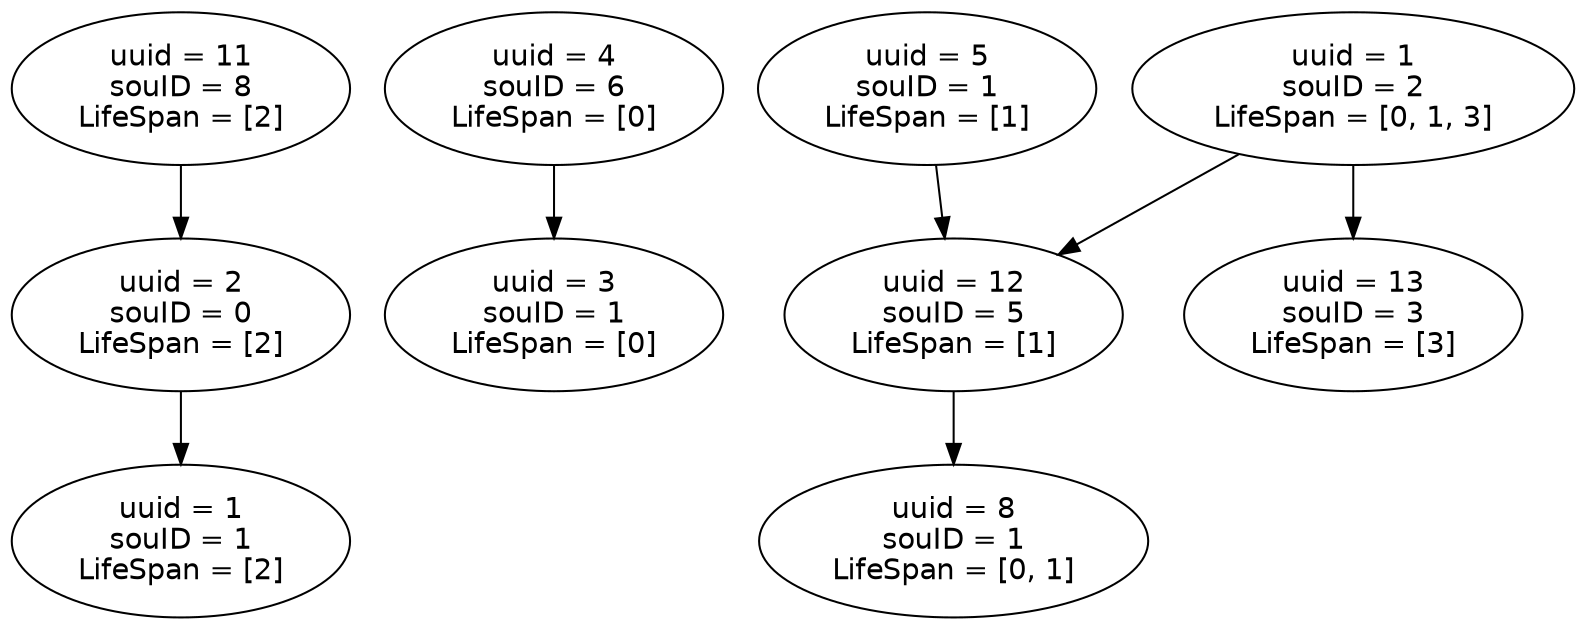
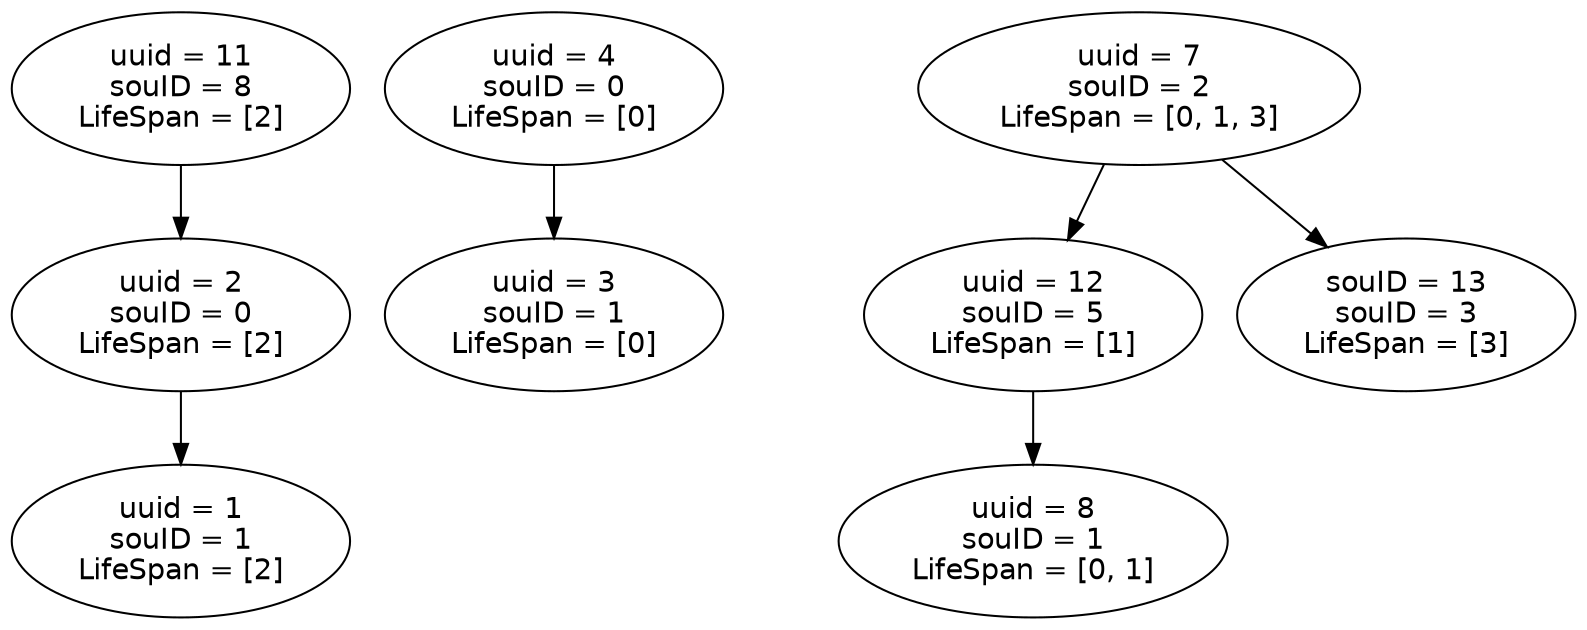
node "uuid = 4 souID = 6 LifeSpan = [0]": label "uuid = 4 souID = 6 LifeSpan = [0]" -> "uuid = 4 souID = 0 LifeSpan = [0]"
node "uuid = 5 souID = 1 LifeSpan = [1]": removed
node "uuid = 1 souID = 2 LifeSpan = [0, 1, 3]": label "uuid = 1 souID = 2 LifeSpan = [0, 1, 3]" -> "uuid = 7 souID = 2 LifeSpan = [0, 1, 3]"
node "uuid = 13 souID = 3 LifeSpan = [3]": label "uuid = 13 souID = 3 LifeSpan = [3]" -> "souID = 13 souID = 3 LifeSpan = [3]"
